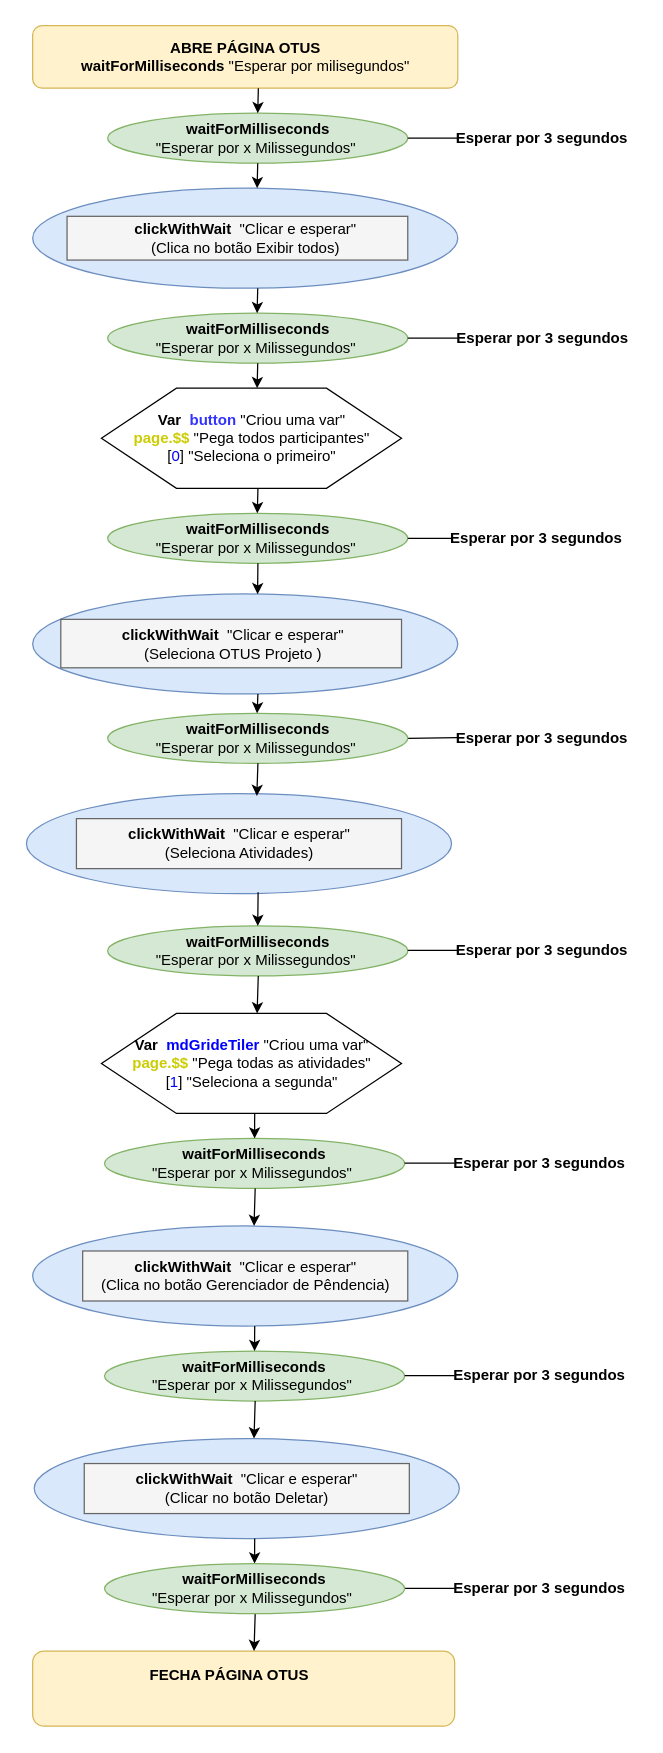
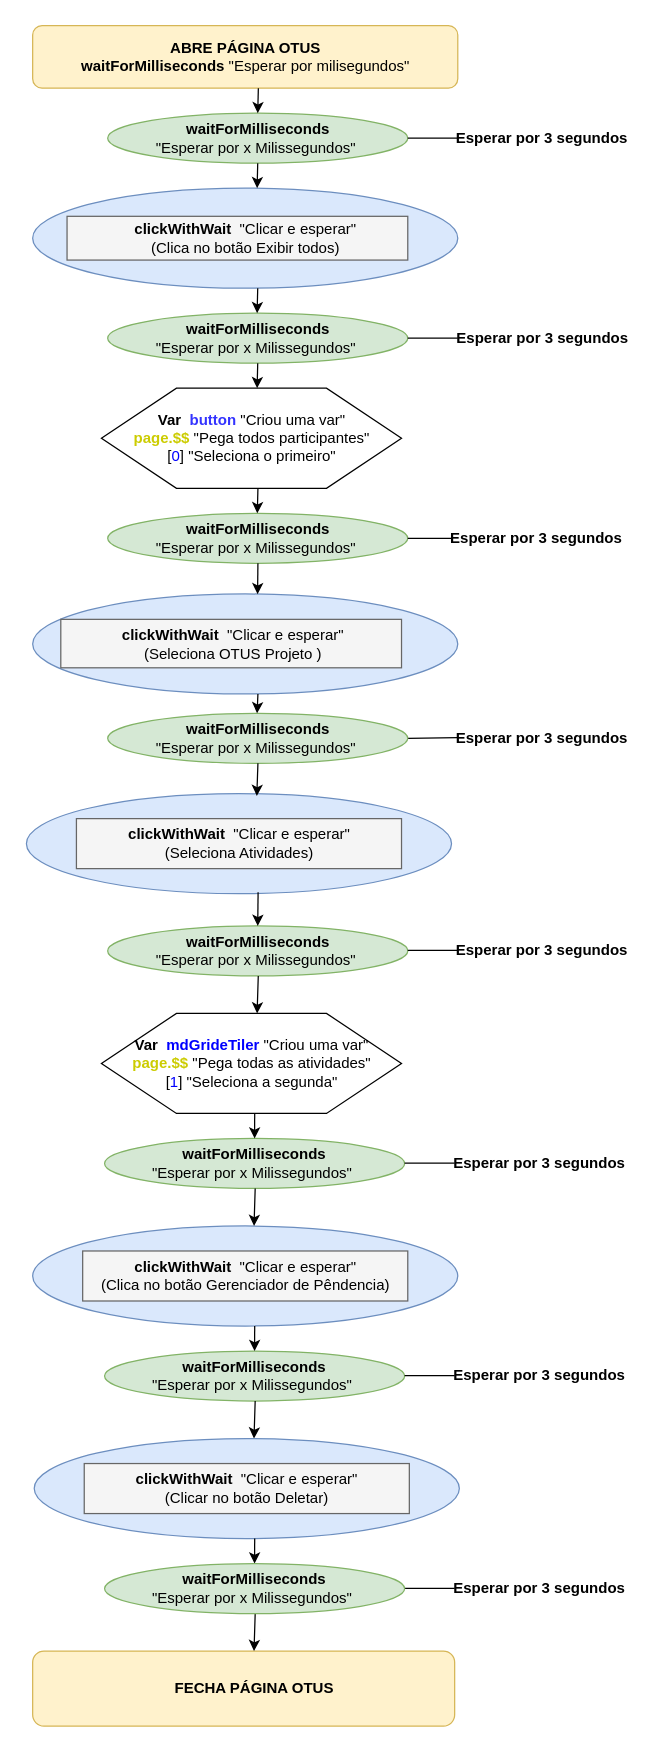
node "FECHA PÁGINA OTUS": moved (229, 1676) -> (254, 1688)
